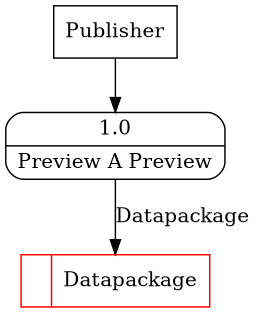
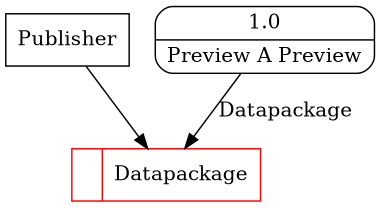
edge "Publisher" -> "1.0": now "Publisher" -> "Datapackage"
